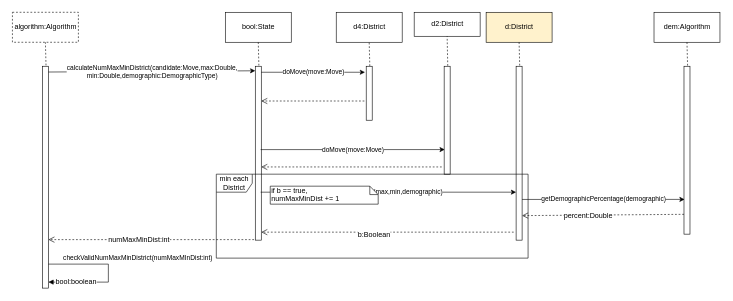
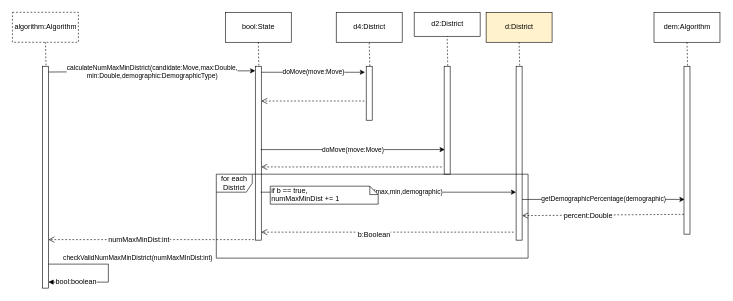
node "min each District": label "min each District" -> "for each District"
